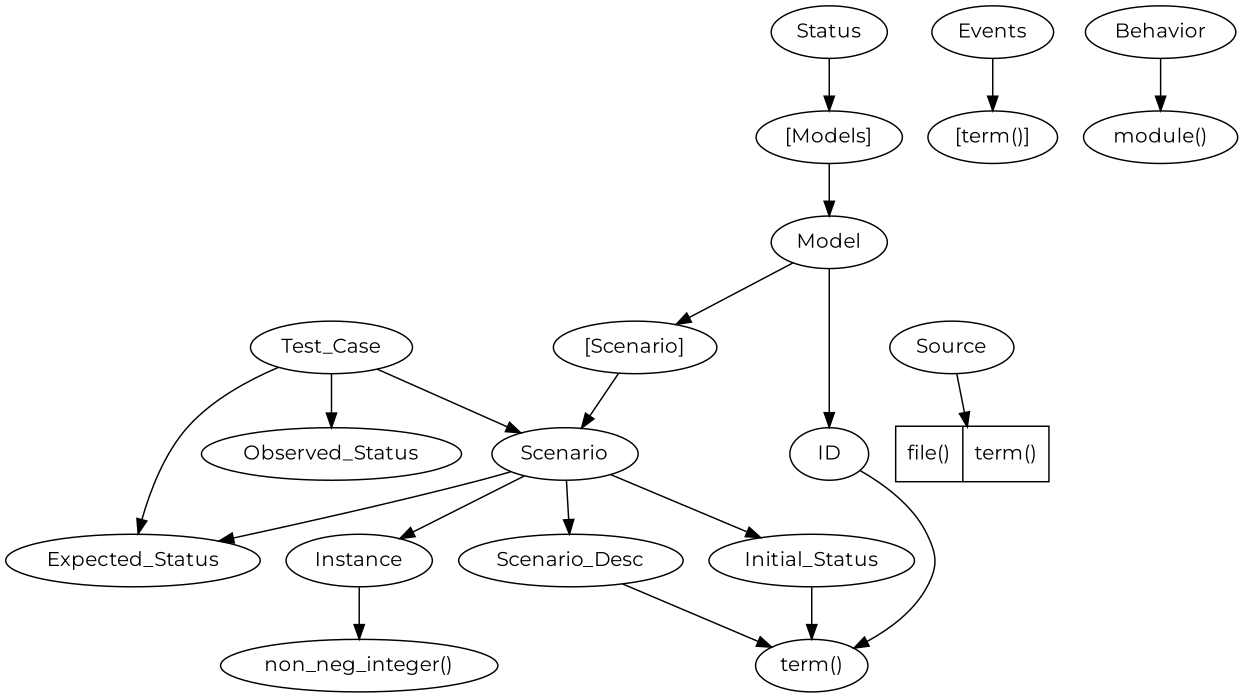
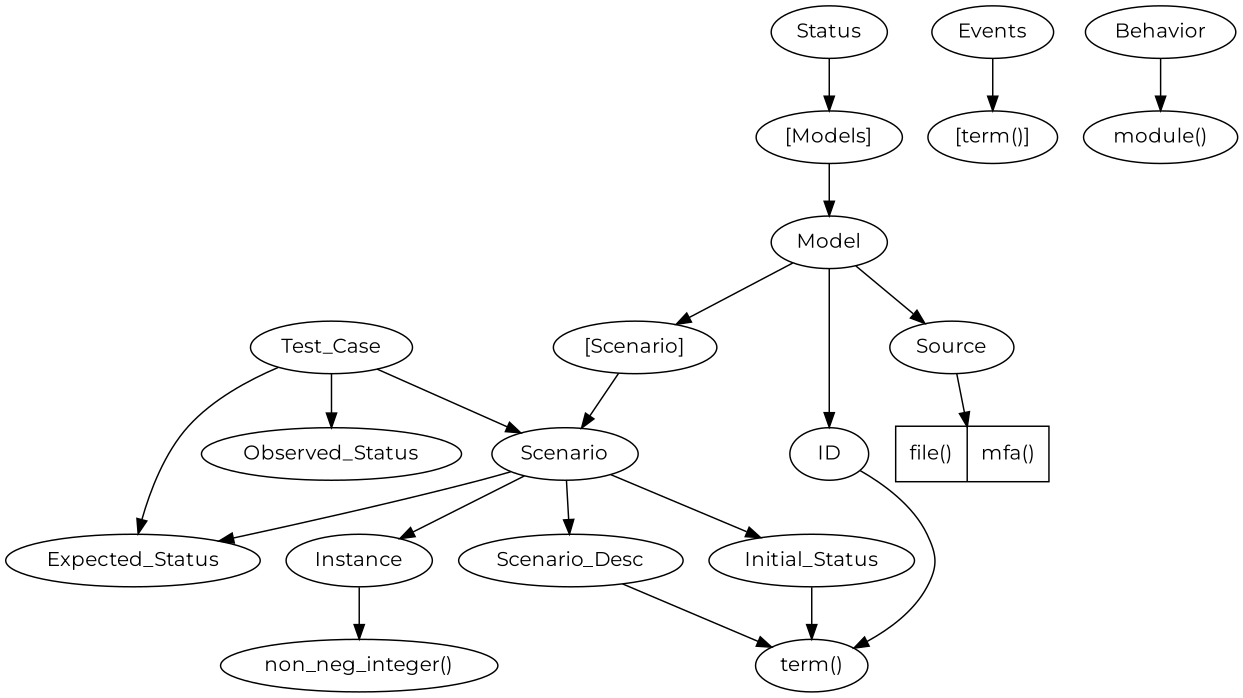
edge "Model" -> "Source": added
node "file()": text "term()" -> "mfa()"
